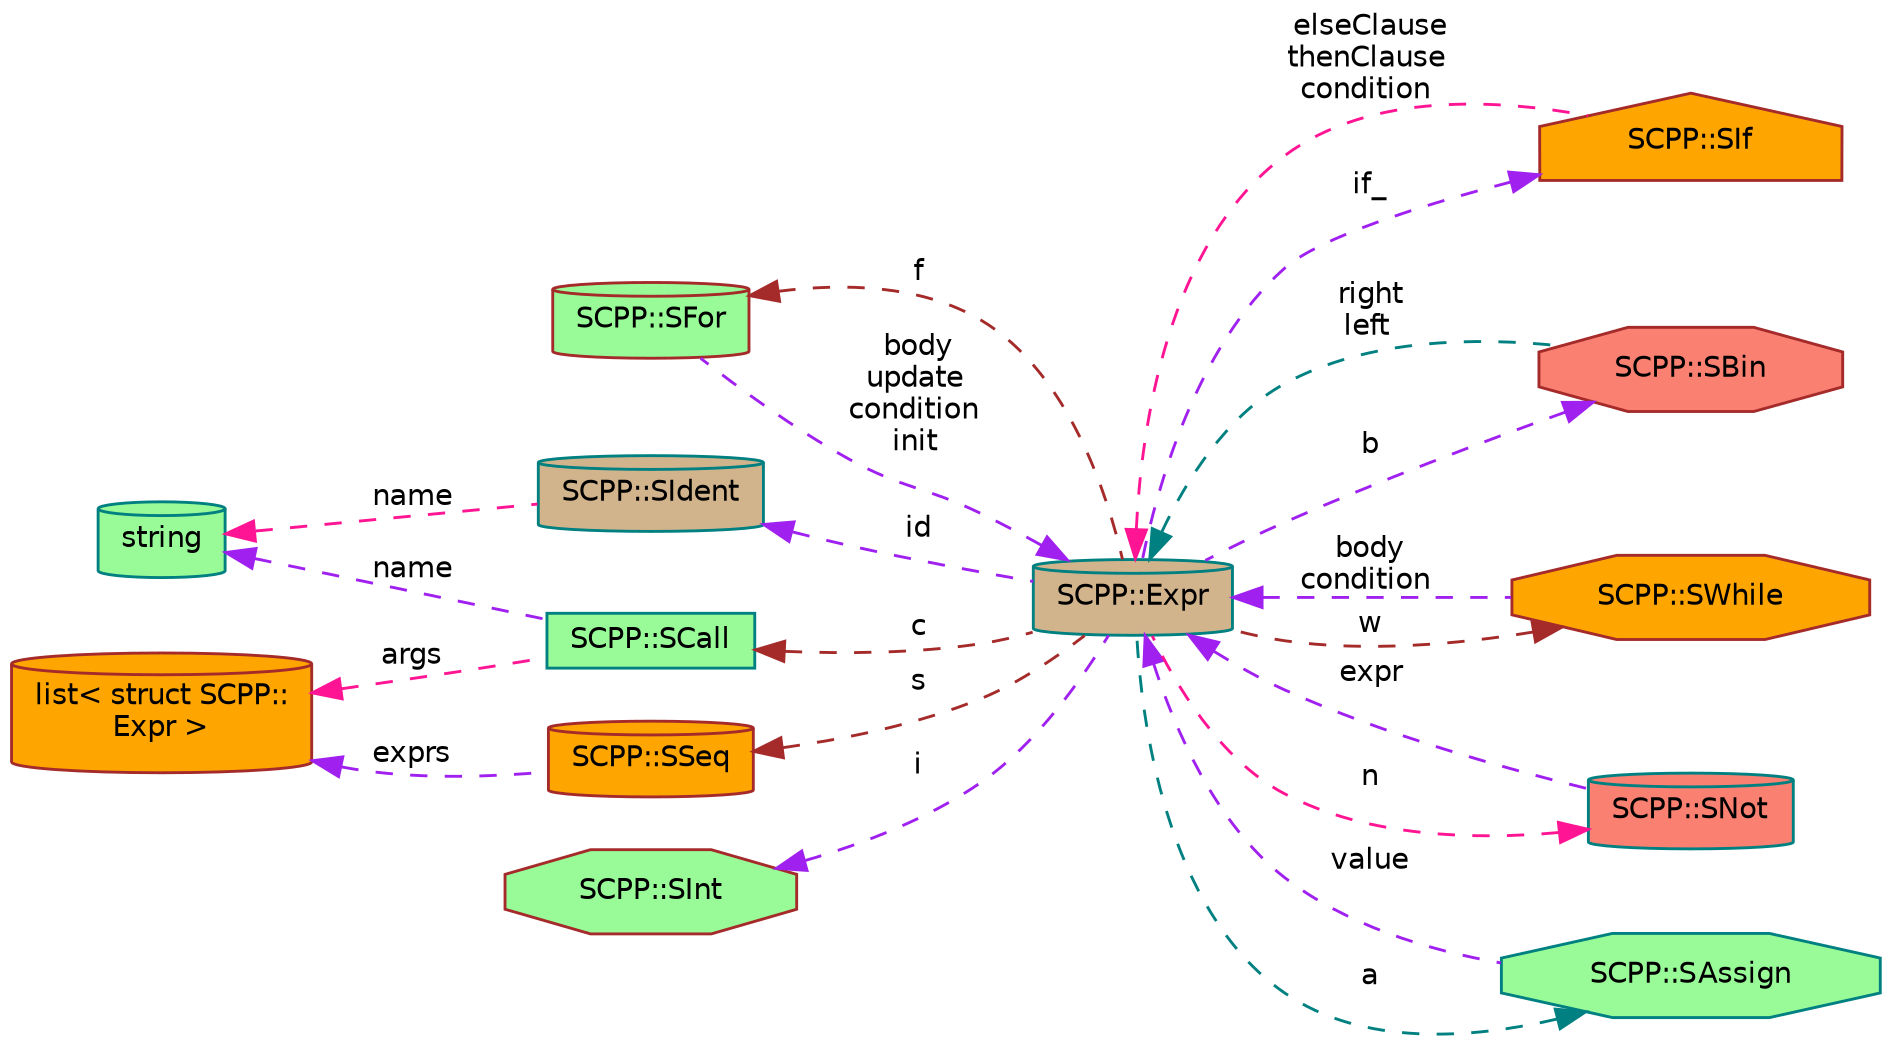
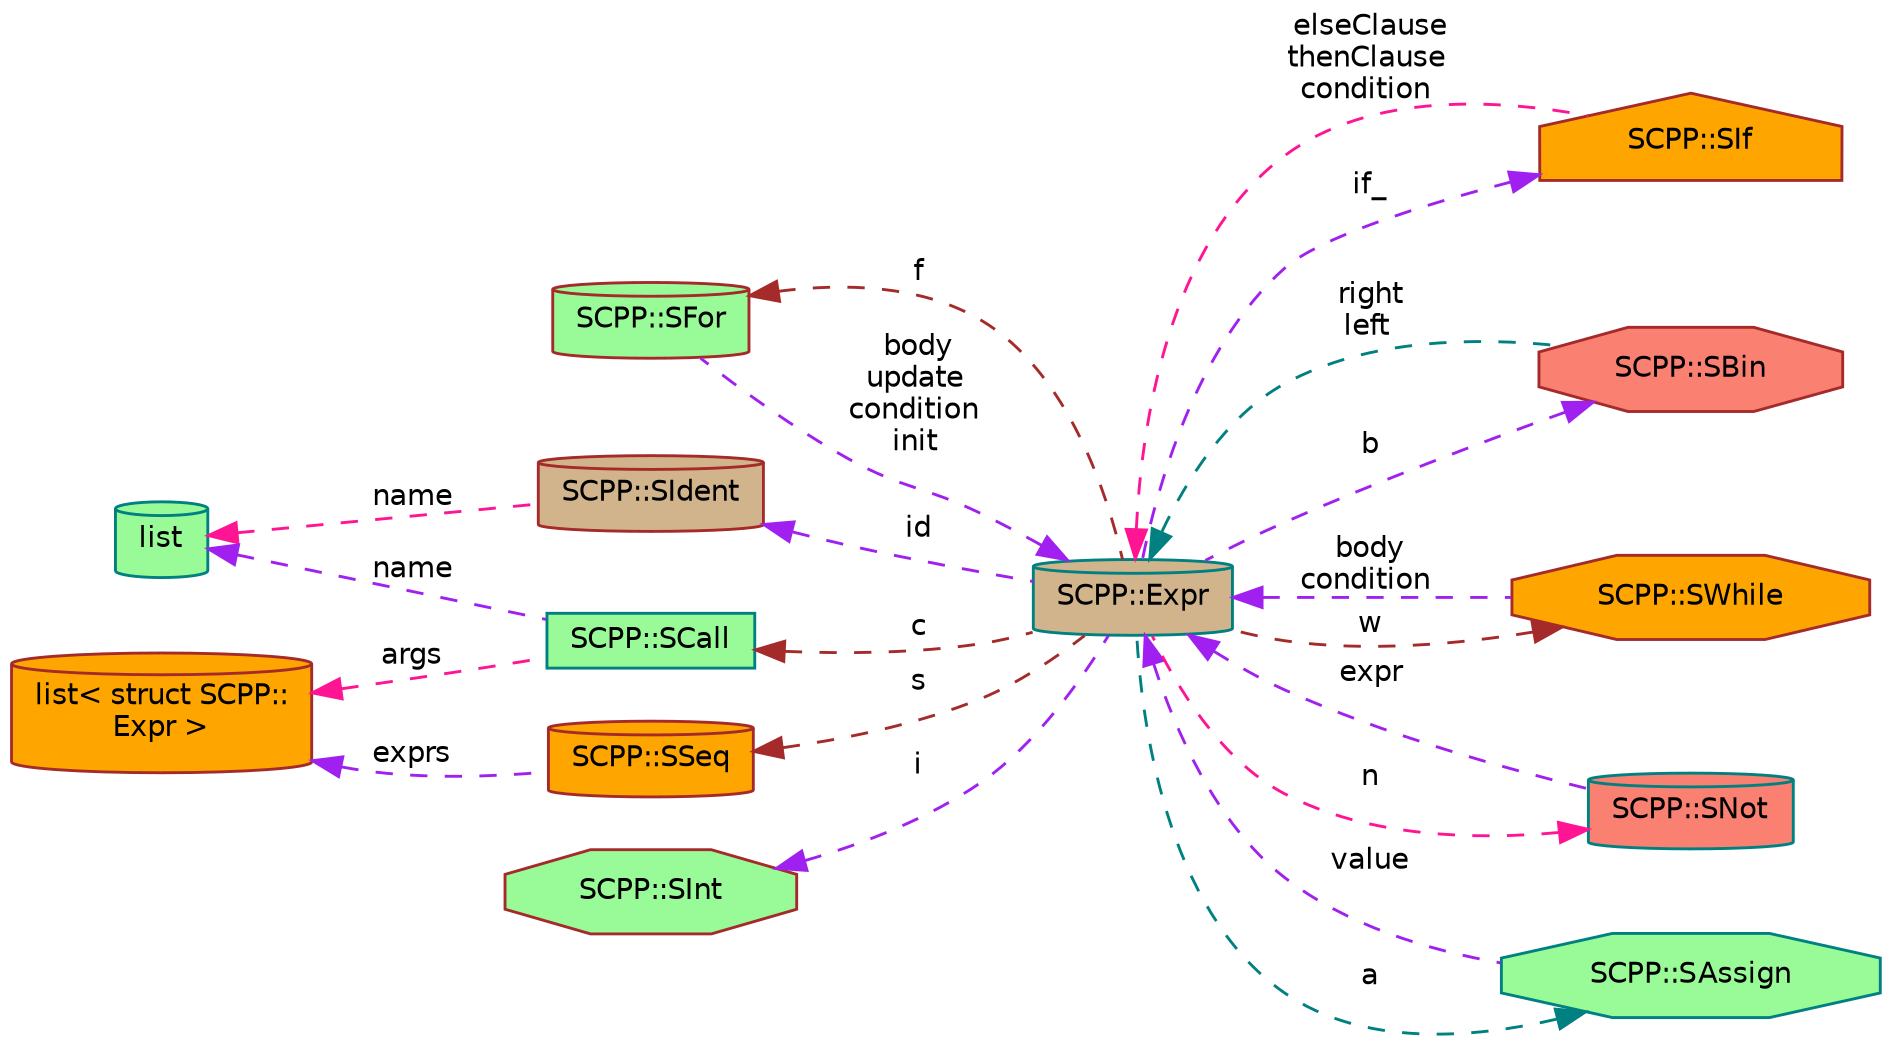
node "SCPP::SIdent": color teal -> brown
node "string": label "string" -> "list"
